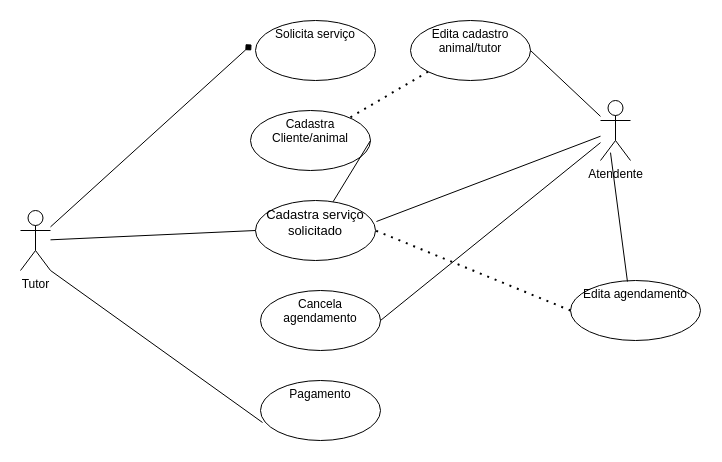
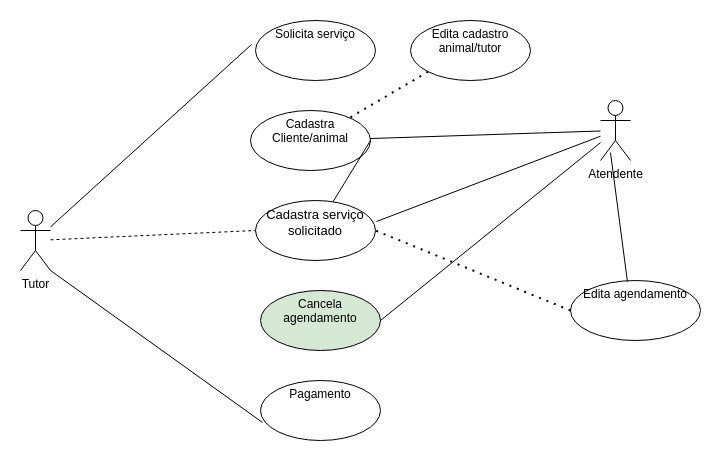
edge "Tutor" -> "Solicita serviço": arrowhead diamond -> none
edge "Edita cadastro animal/tutor" -- "Atendente": now "Cadastra Cliente/animal" -- "Atendente"
edge "Cadastra serviço solicitado" -- "Tutor": style solid -> dashed
node "Cancela agendamento": fillcolor #ffffff -> #d5e8d4
